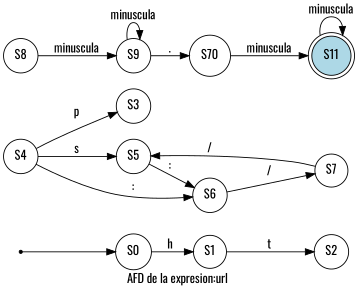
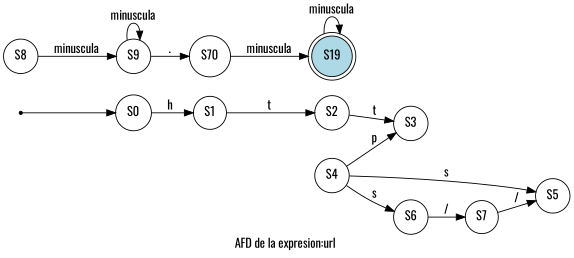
node "S11": label "S11" -> "S19"
edge "S2" -> "S3": added, label "t"
edge "S5" -> "S6": removed, label ":"
edge "S4" -> "S6": label ":" -> "s"
